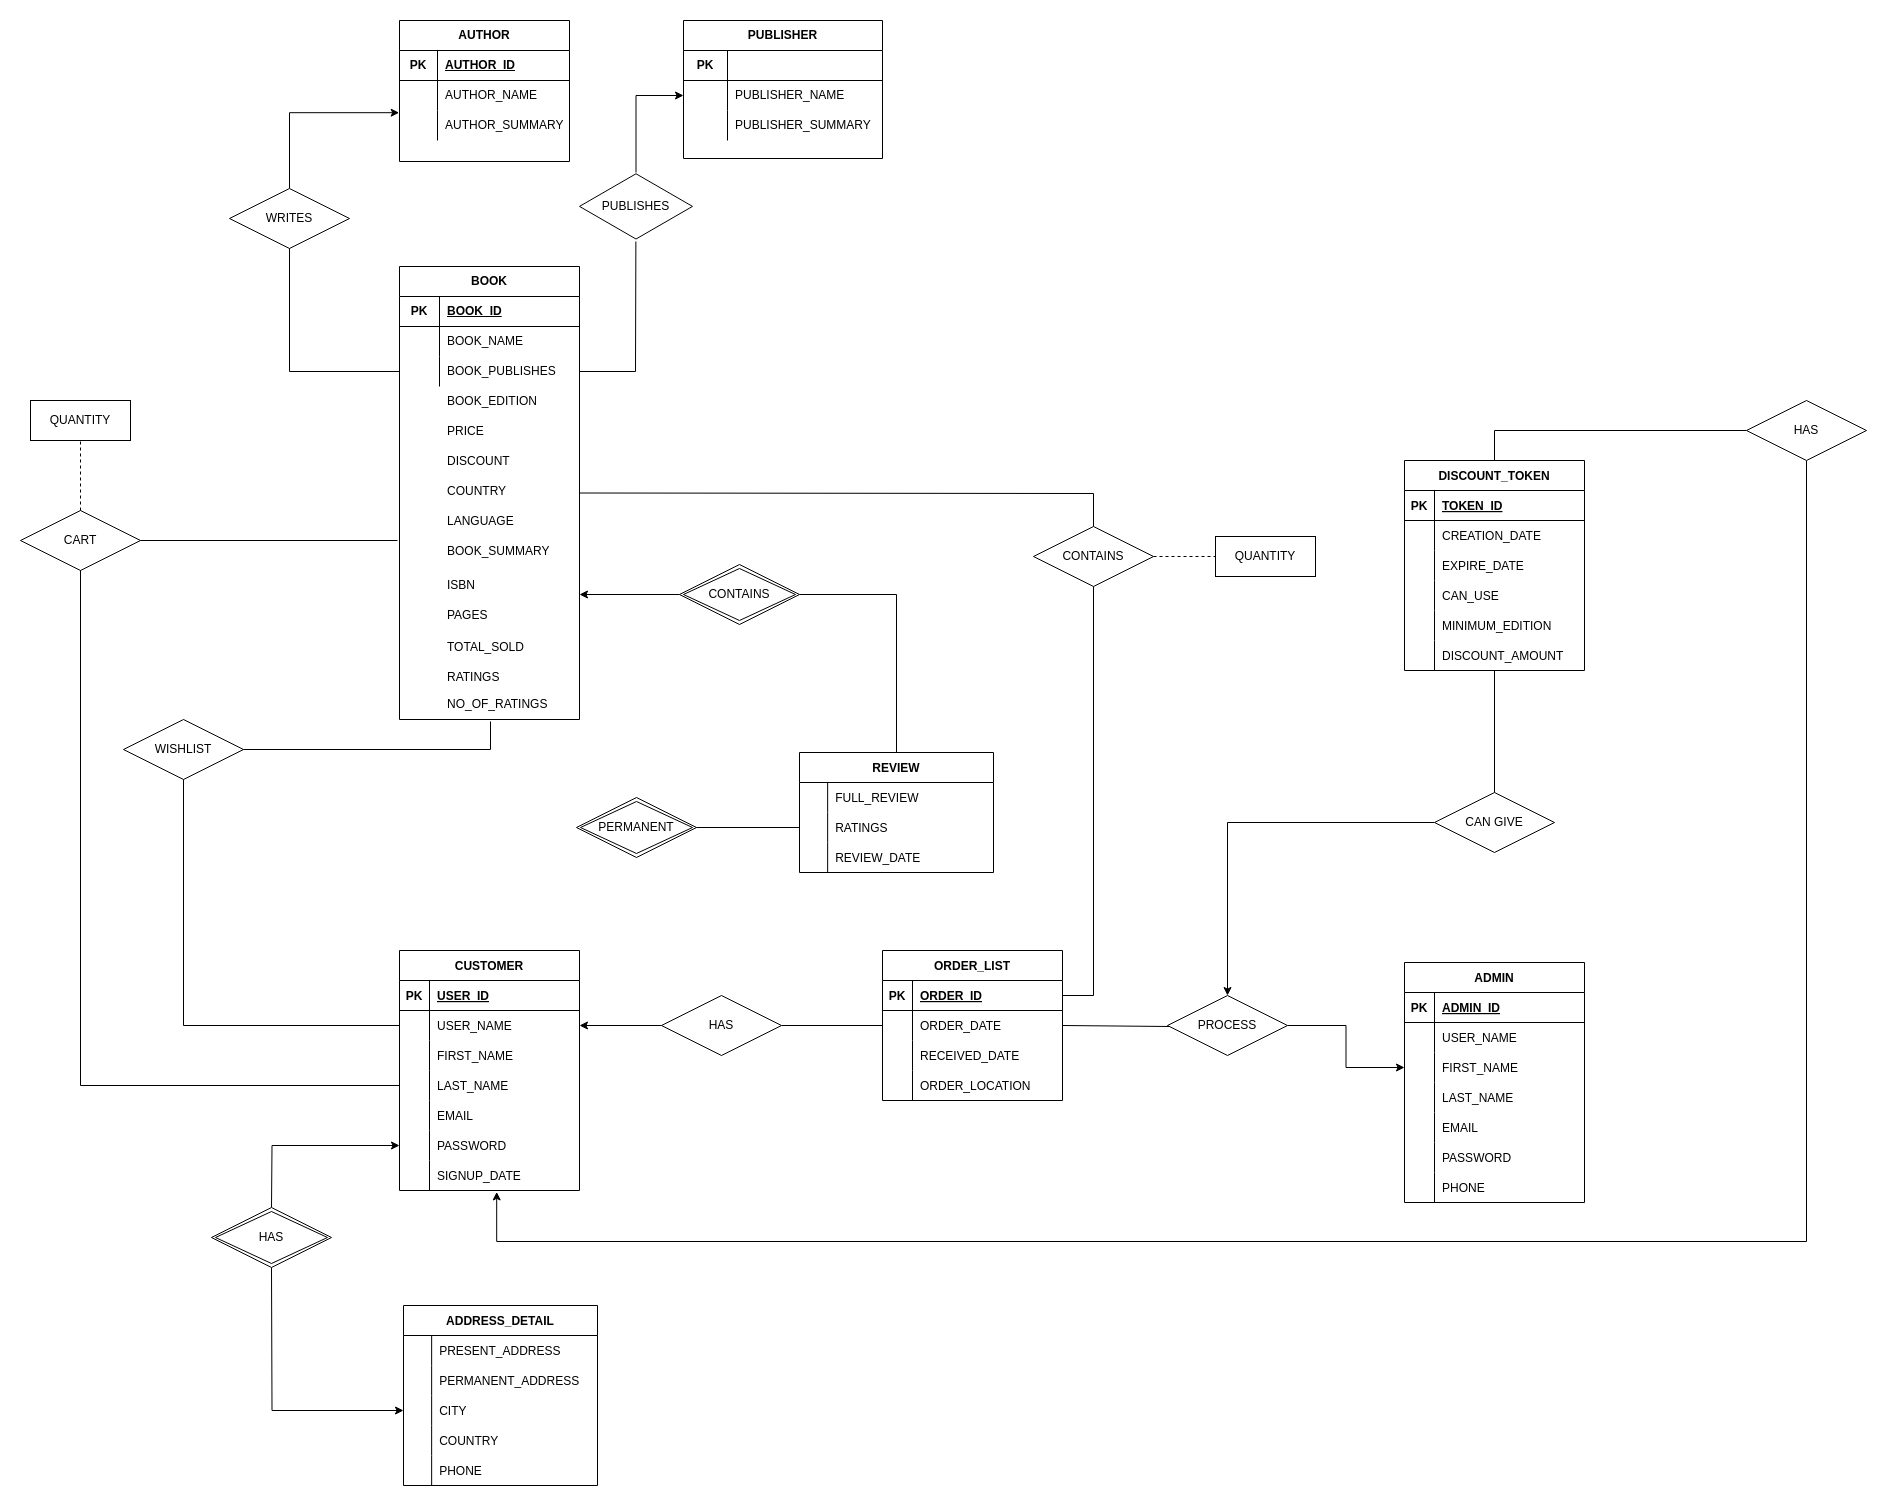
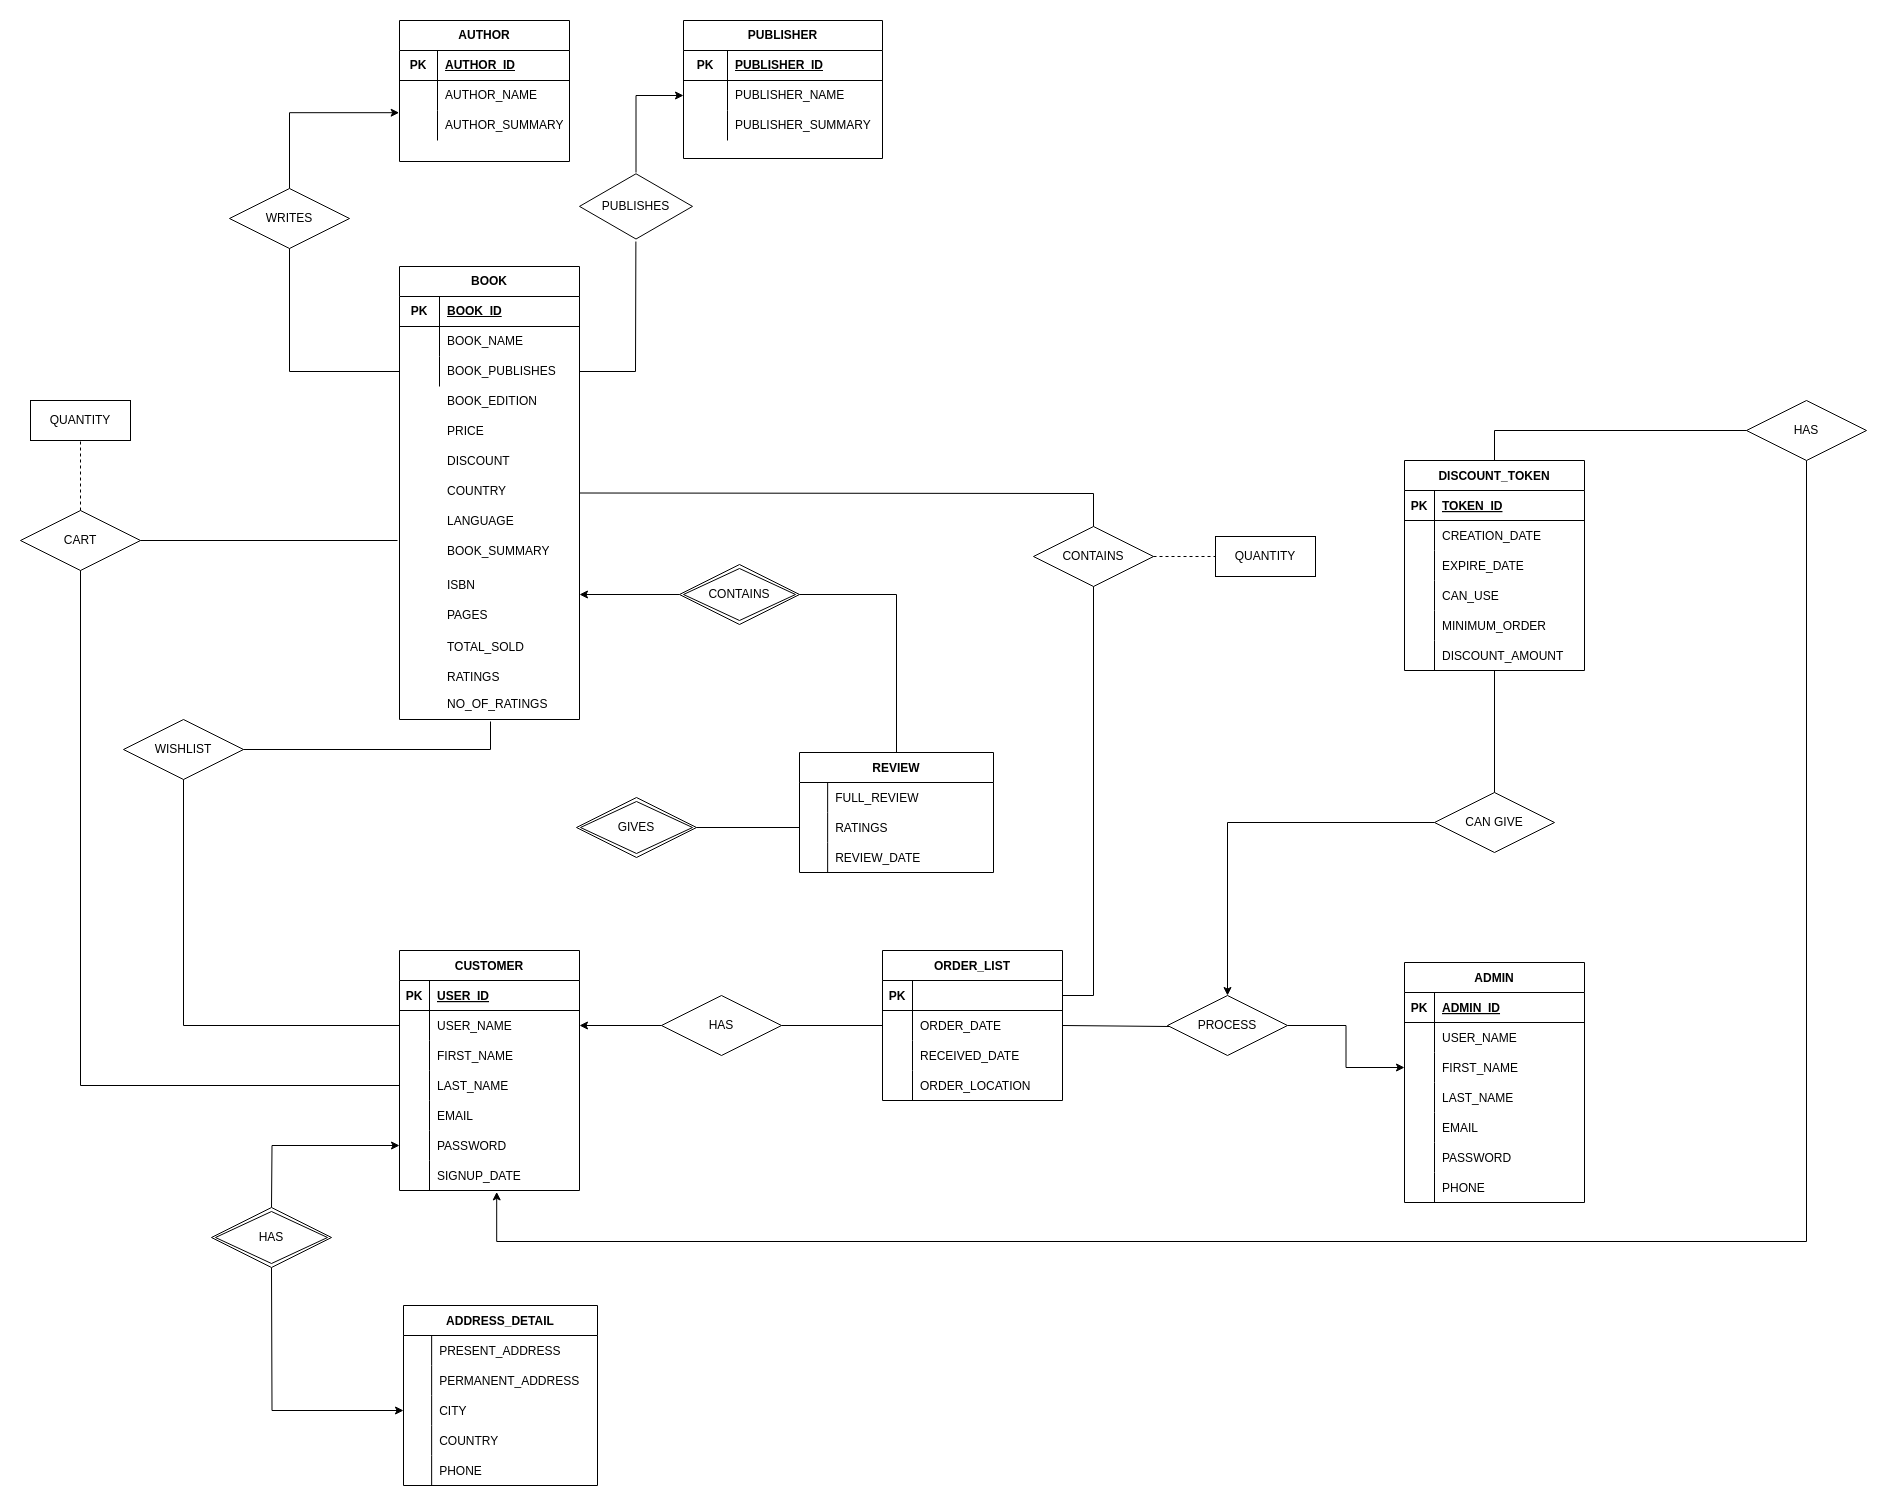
node "PUBLISHER_ID": added
node "MINIMUM_EDITION": label "MINIMUM_EDITION" -> "MINIMUM_ORDER"
node "PERMANENT": label "PERMANENT" -> "GIVES"
node "ORDER_ID": removed
